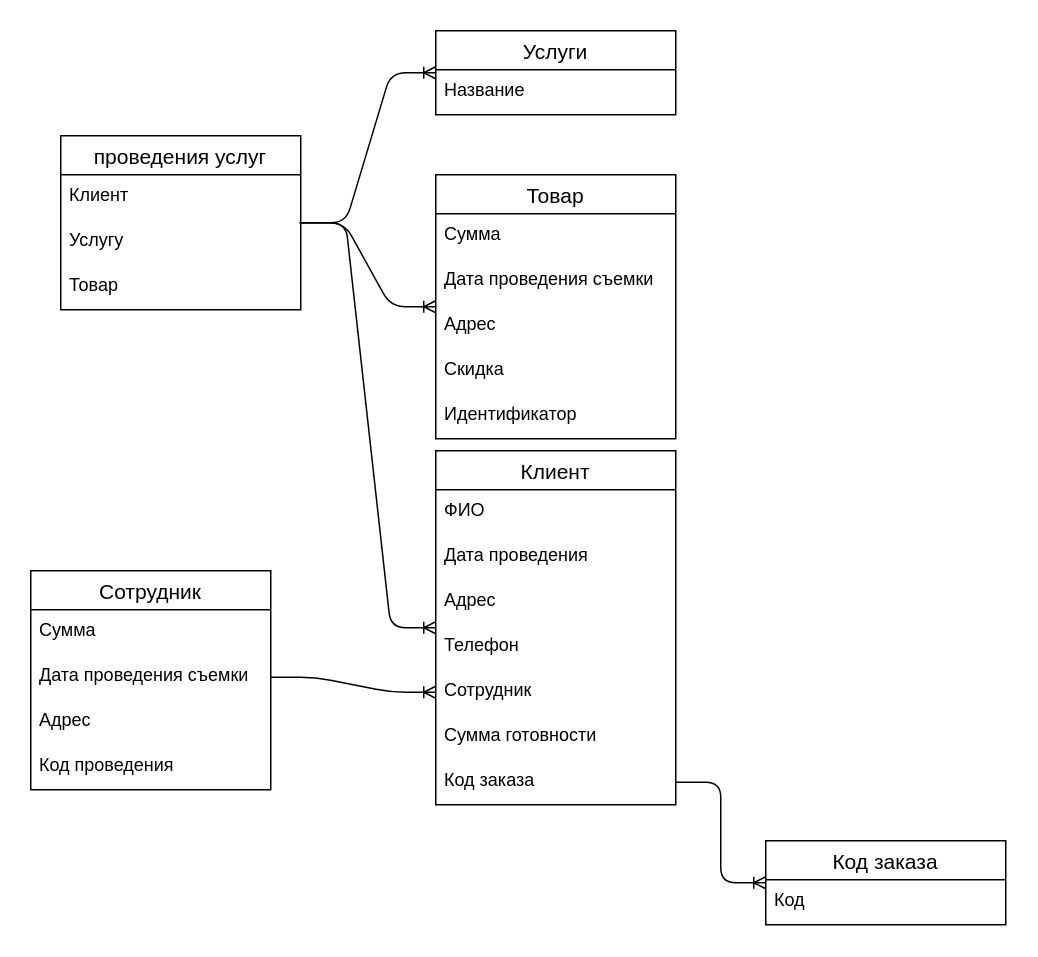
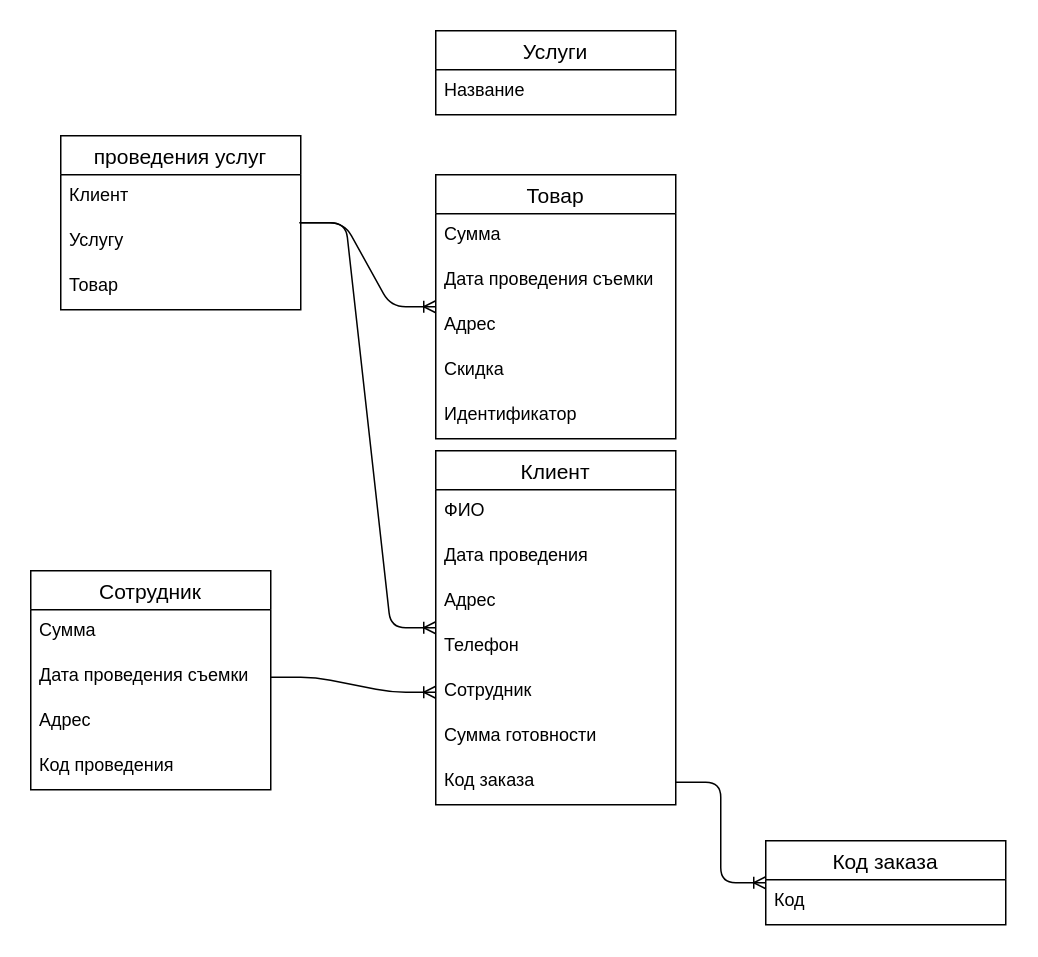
edge "проведения услуг" -> "Услуги": removed
